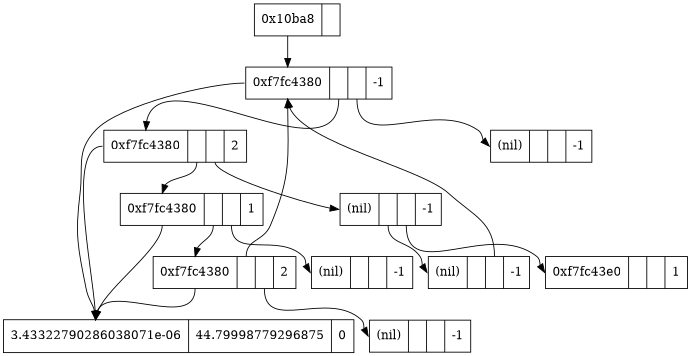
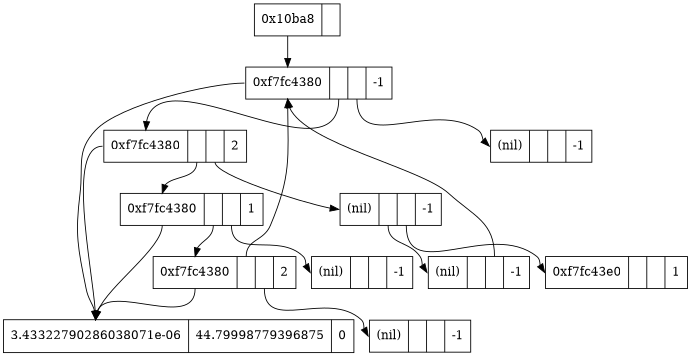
node "3.43322790286038071e-06": text "44.79998779296875" -> "44.79998779396875"
